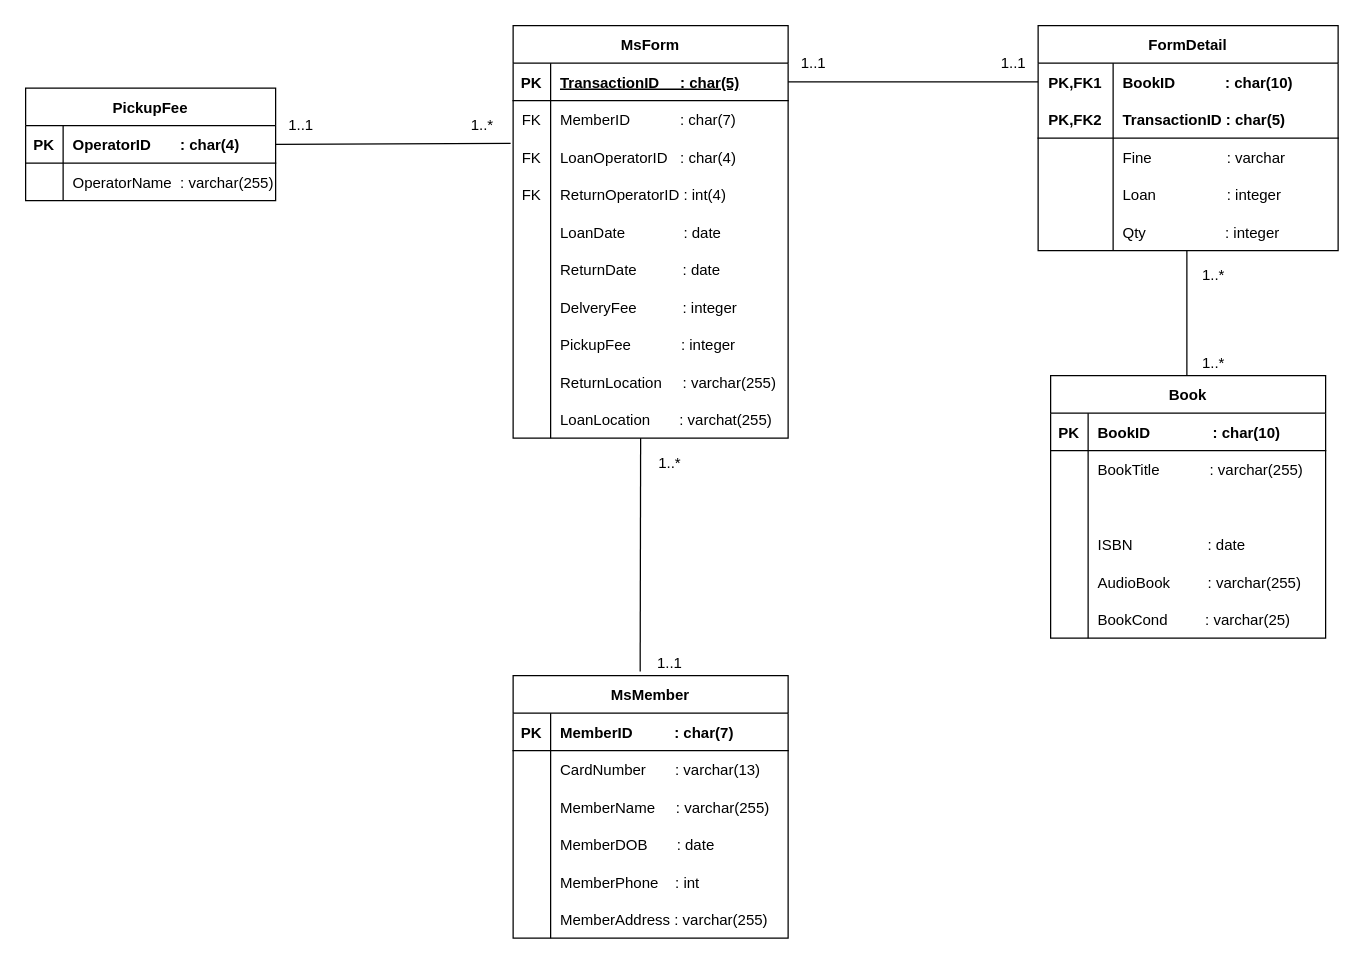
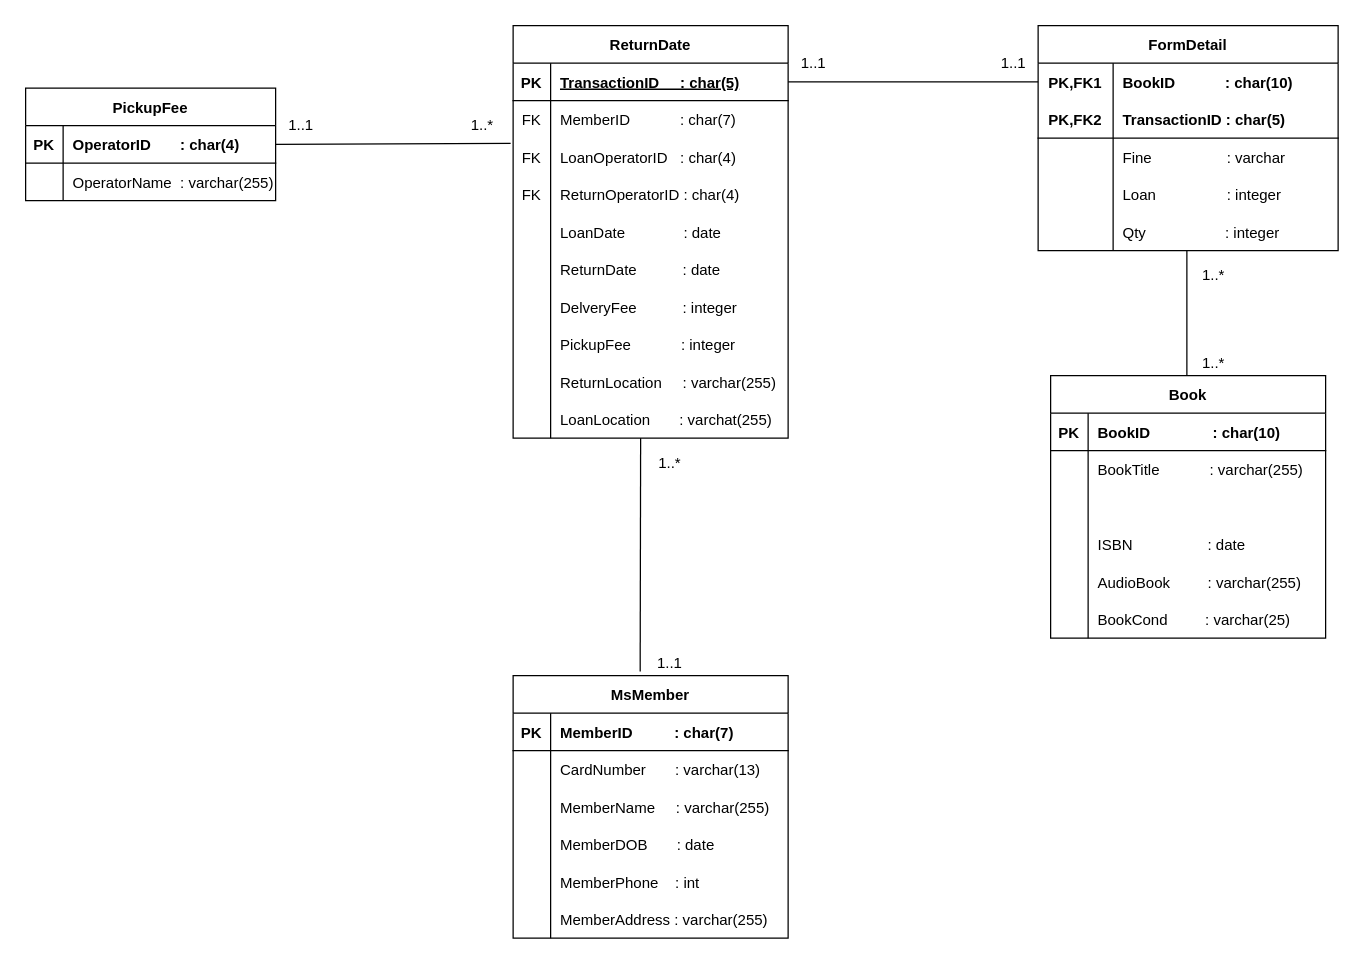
node "MsForm": label "MsForm" -> "ReturnDate"
node "ReturnOperatorID : int(4)": label "ReturnOperatorID : int(4)" -> "ReturnOperatorID : char(4)"
